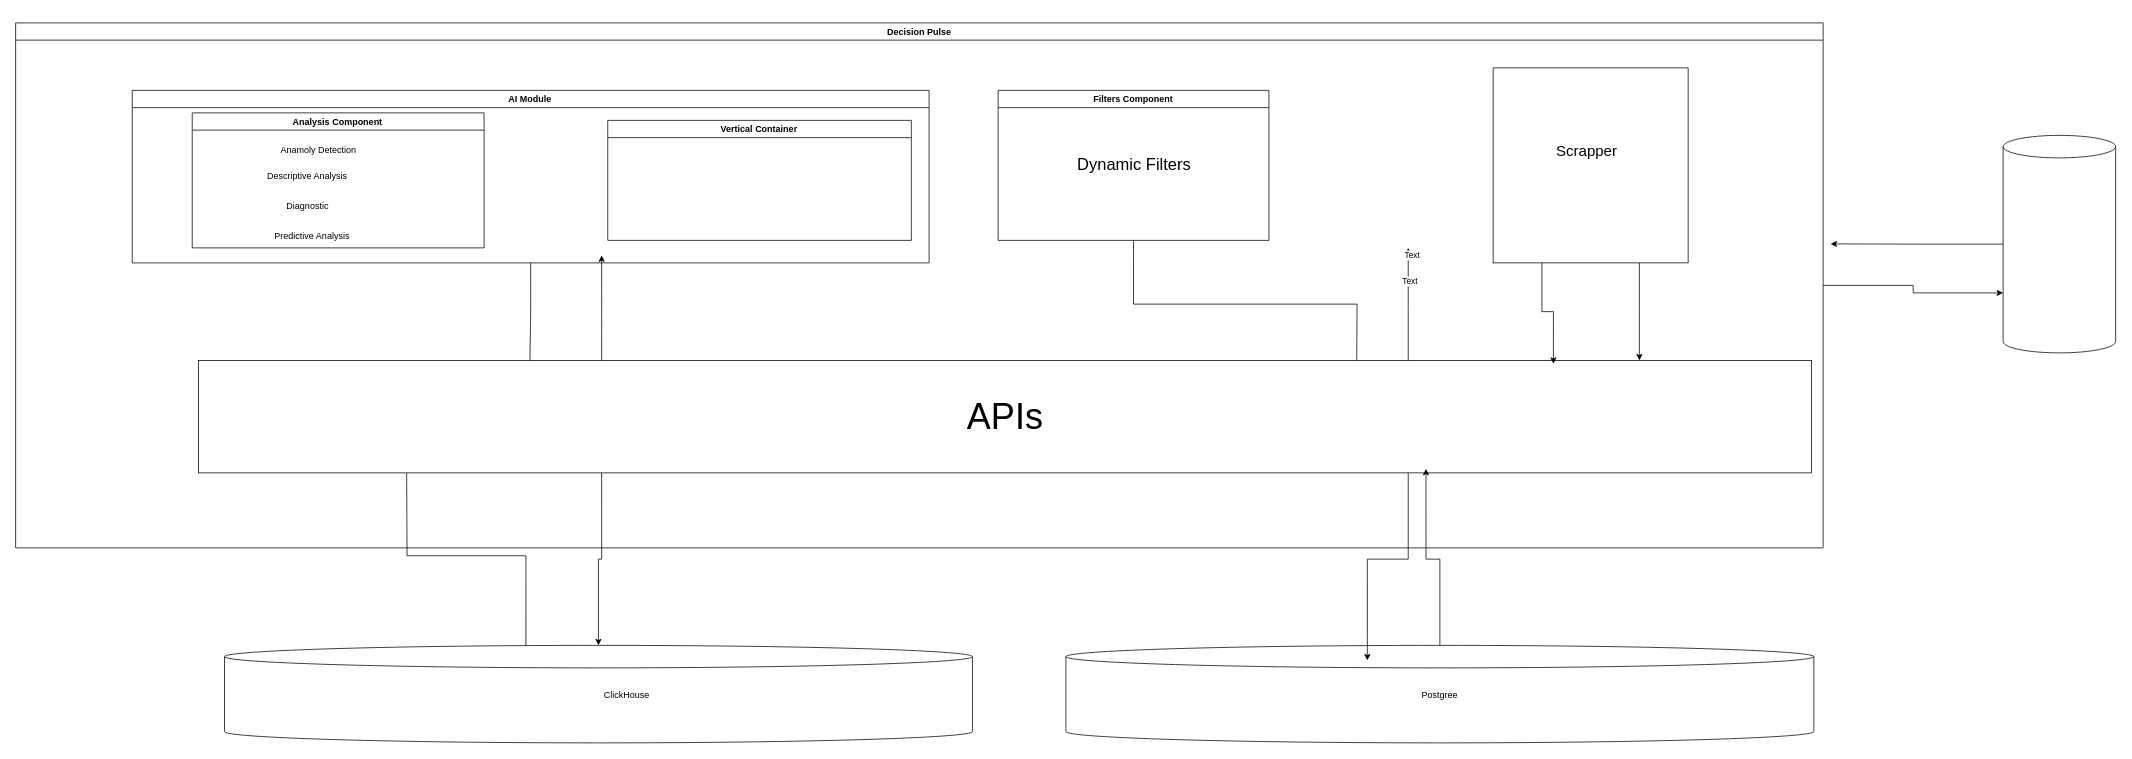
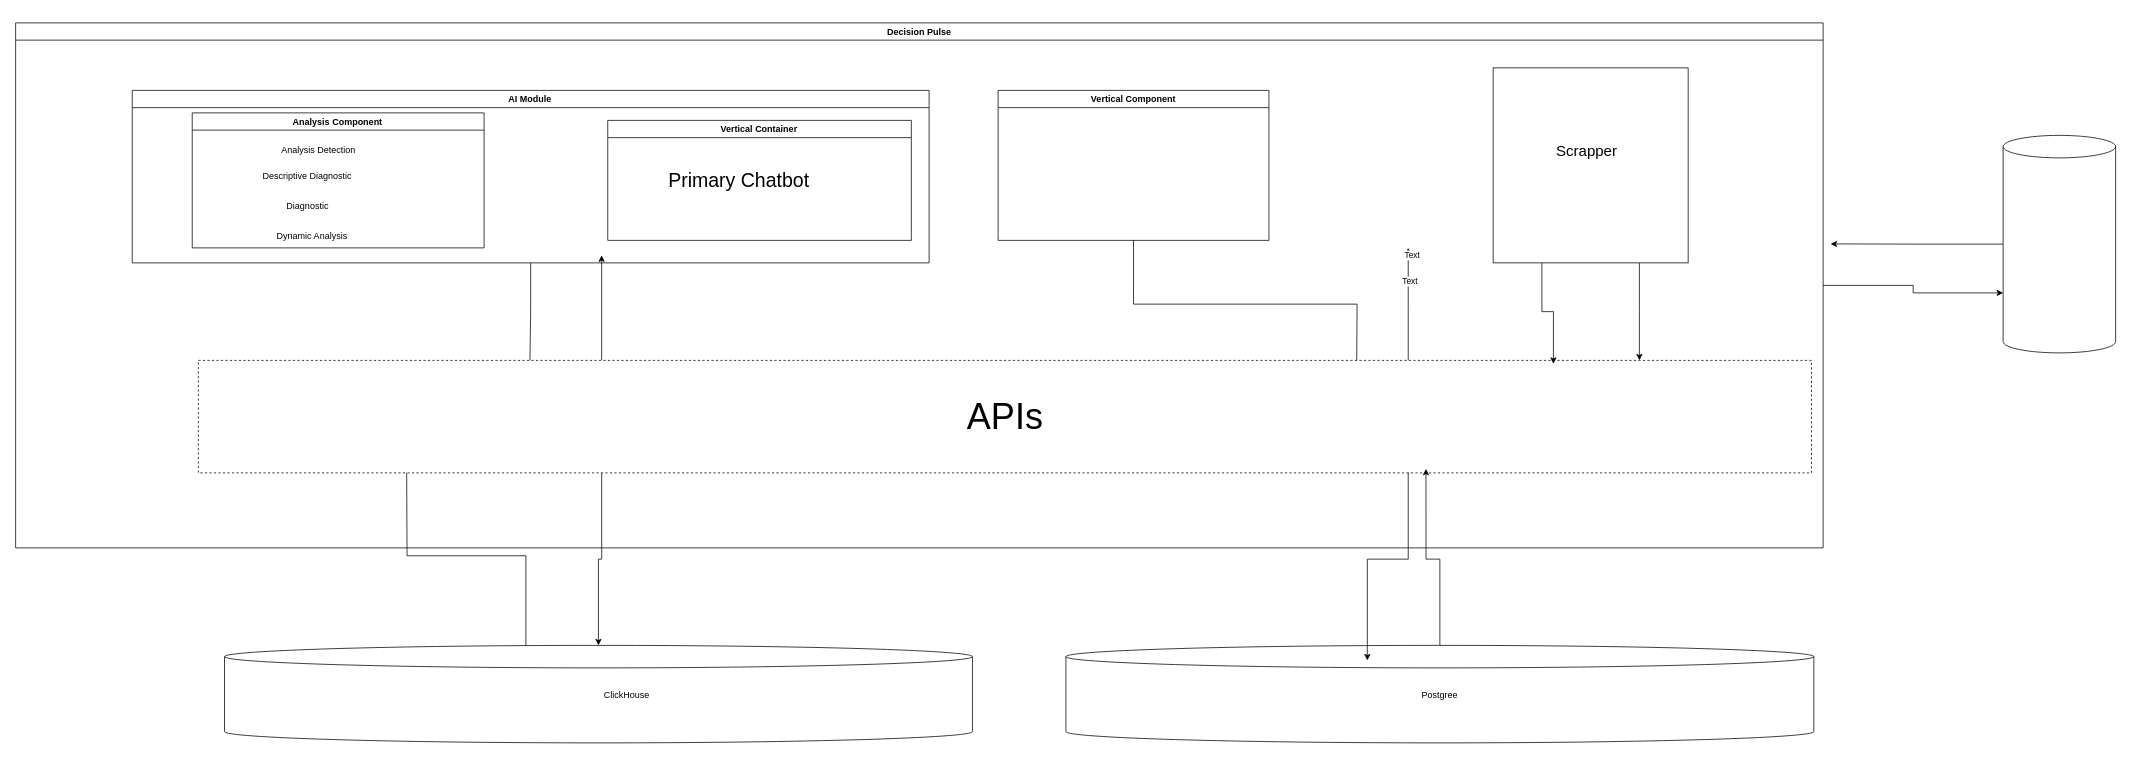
node "Filters Component": label "Filters Component" -> "Vertical Component"
node "Anamoly Detection": label "Anamoly Detection" -> "Analysis Detection"
node "Dynamic Filters": removed
node "Descriptive Analysis": label "Descriptive Analysis" -> "Descriptive Diagnostic"
node "Primary Chatbot": added
node "Predictive Analysis": label "Predictive Analysis" -> "Dynamic Analysis"
node "APIs": style solid -> dashed
